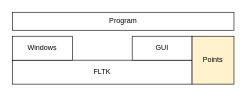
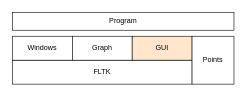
node "Graph": added
node "GUI": fillcolor #ffffff -> #ffe6cc
node "Points": fillcolor #fff2cc -> #ffffff
